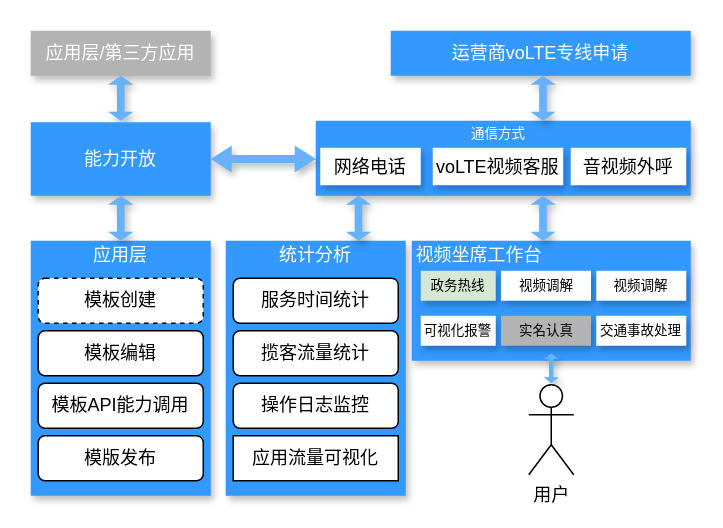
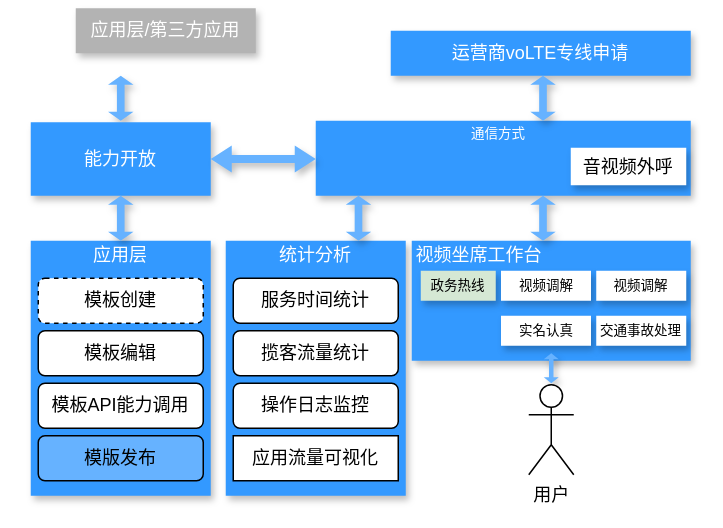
node "应用层/第三方应用": moved (121, 53) -> (166, 31)
node "网络电话": removed
node "voLTE视频客服": removed
node "可视化报警": removed
node "实名认真": fillcolor #b3b3b3 -> #ffffff
node "模版发布": fillcolor #ffffff -> #66b2ff
